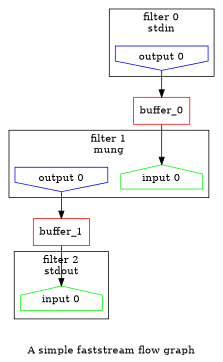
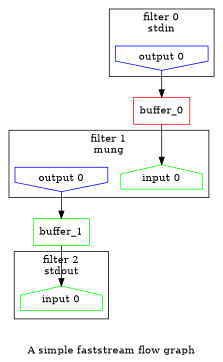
node "buffer_1": color red -> green
